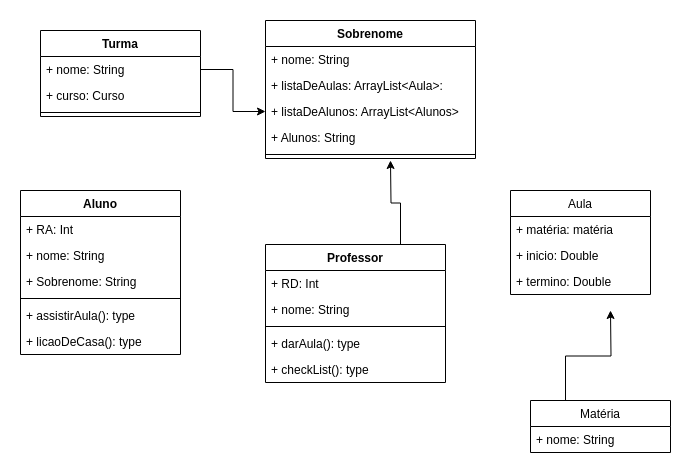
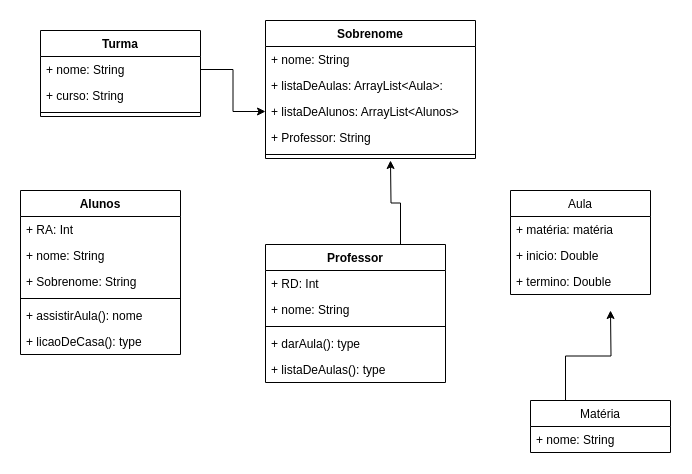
node "+ curso: Curso": label "+ curso: Curso" -> "+ curso: String"
node "+ Alunos: String": label "+ Alunos: String" -> "+ Professor: String"
node "Aluno": label "Aluno" -> "Alunos"
node "+ assistirAula(): type": label "+ assistirAula(): type" -> "+ assistirAula(): nome"
node "+ checkList(): type": label "+ checkList(): type" -> "+ listaDeAulas(): type"
